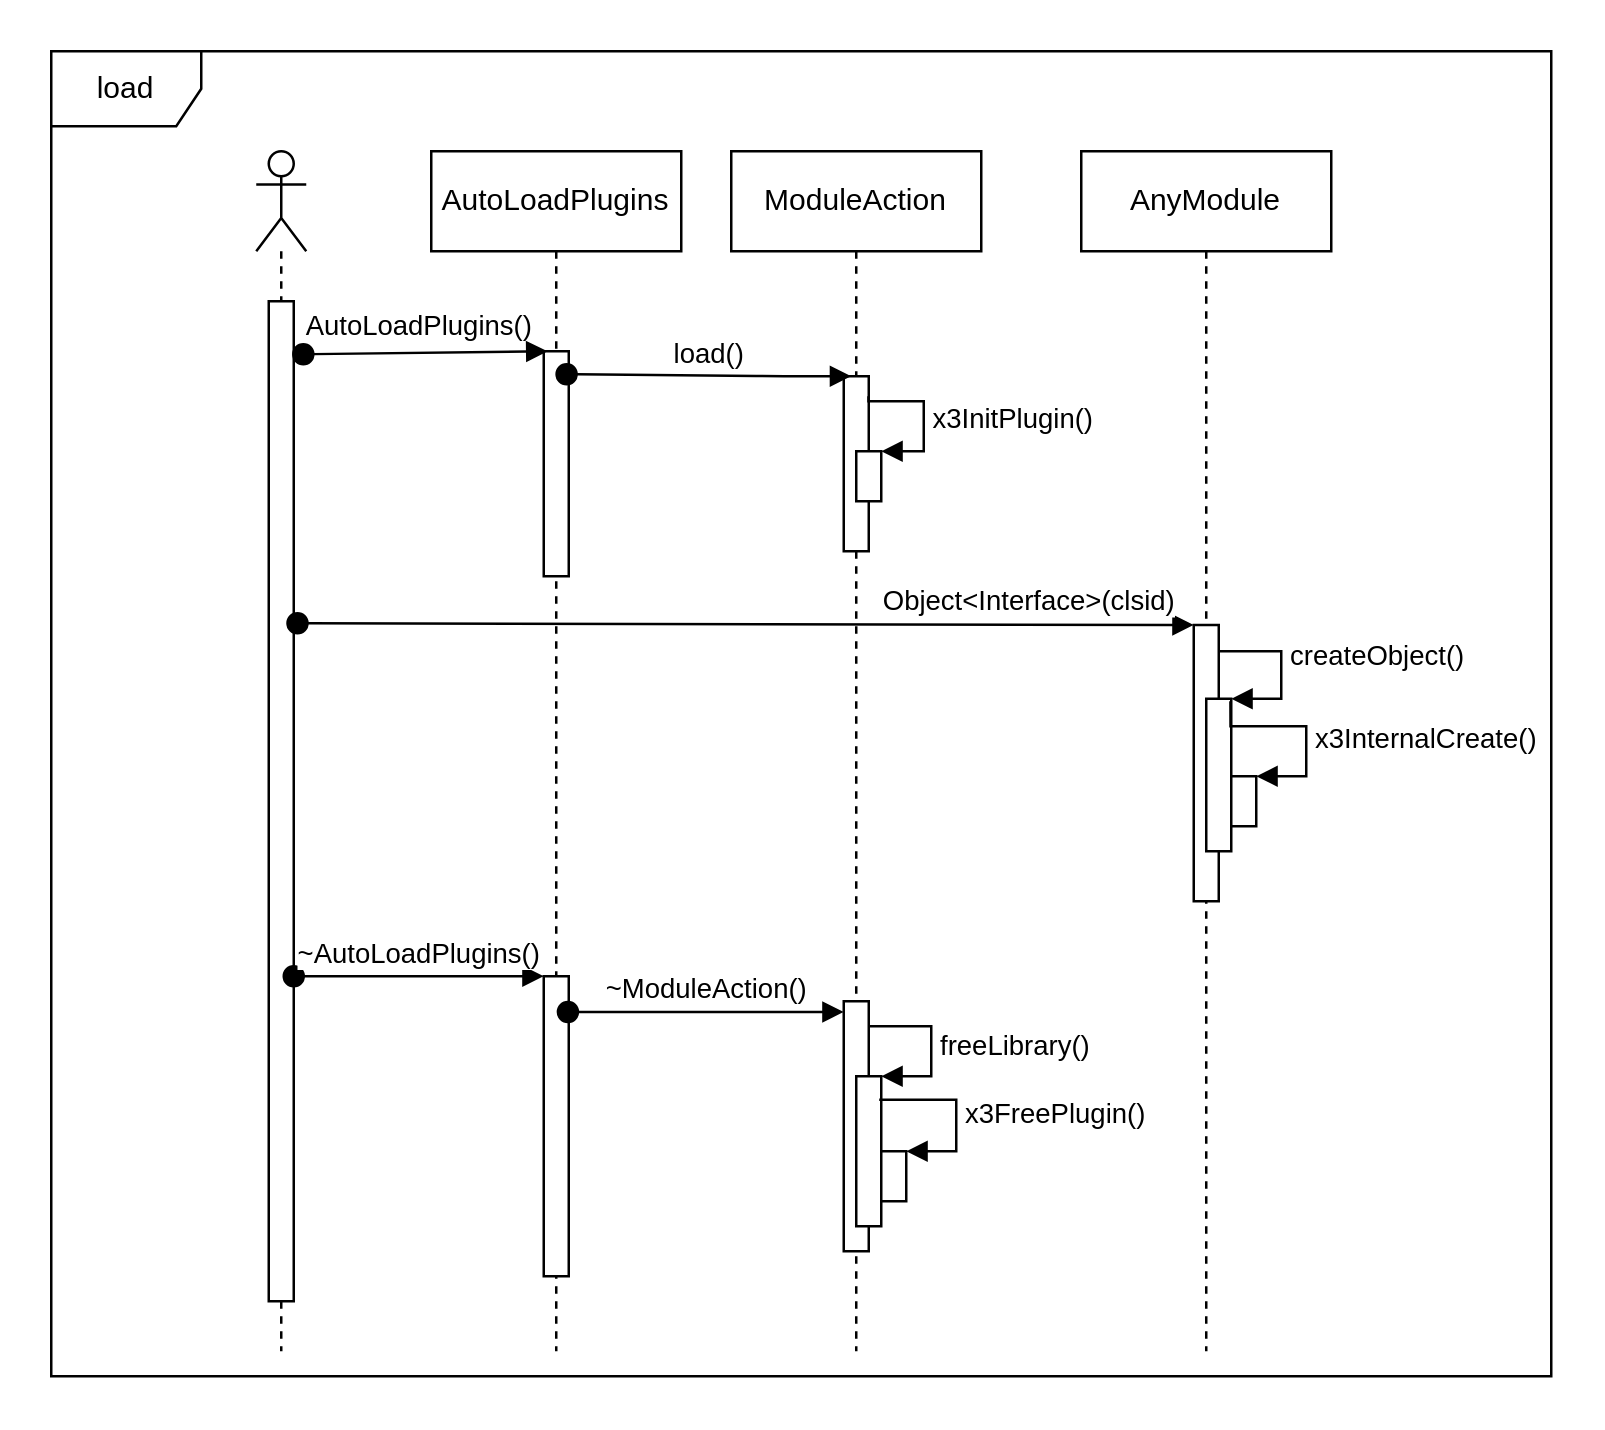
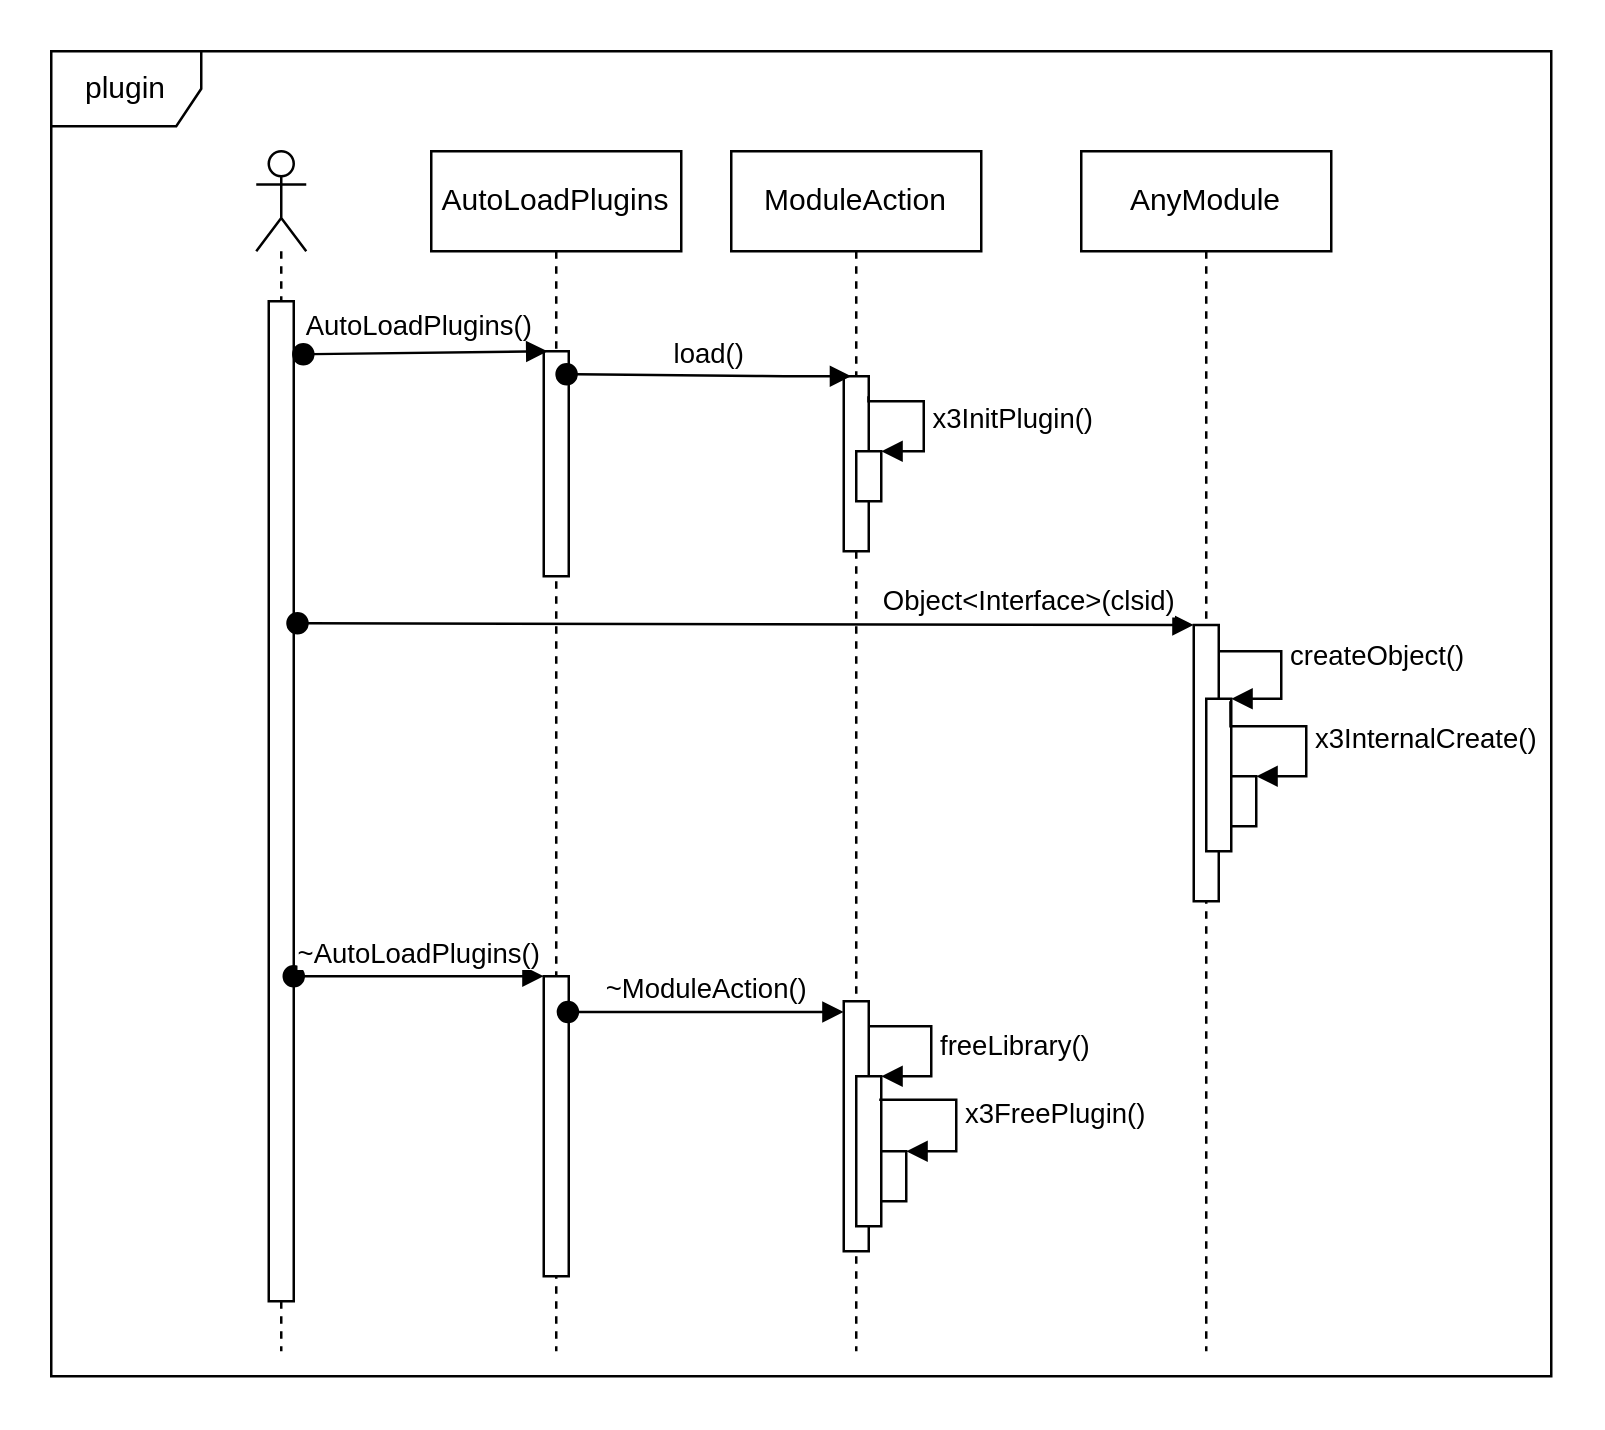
node "load": label "load" -> "plugin"
